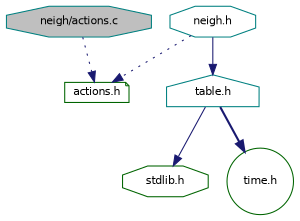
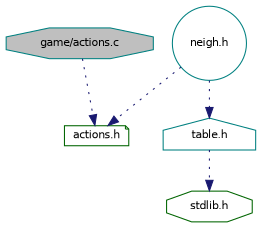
node "neigh/actions.c": label "neigh/actions.c" -> "game/actions.c"
node "neigh.h": shape octagon -> circle
edge "neigh.h" -> "table.h": style solid -> dotted
edge "table.h" -> "stdlib.h": style solid -> dotted
node "time.h": removed
